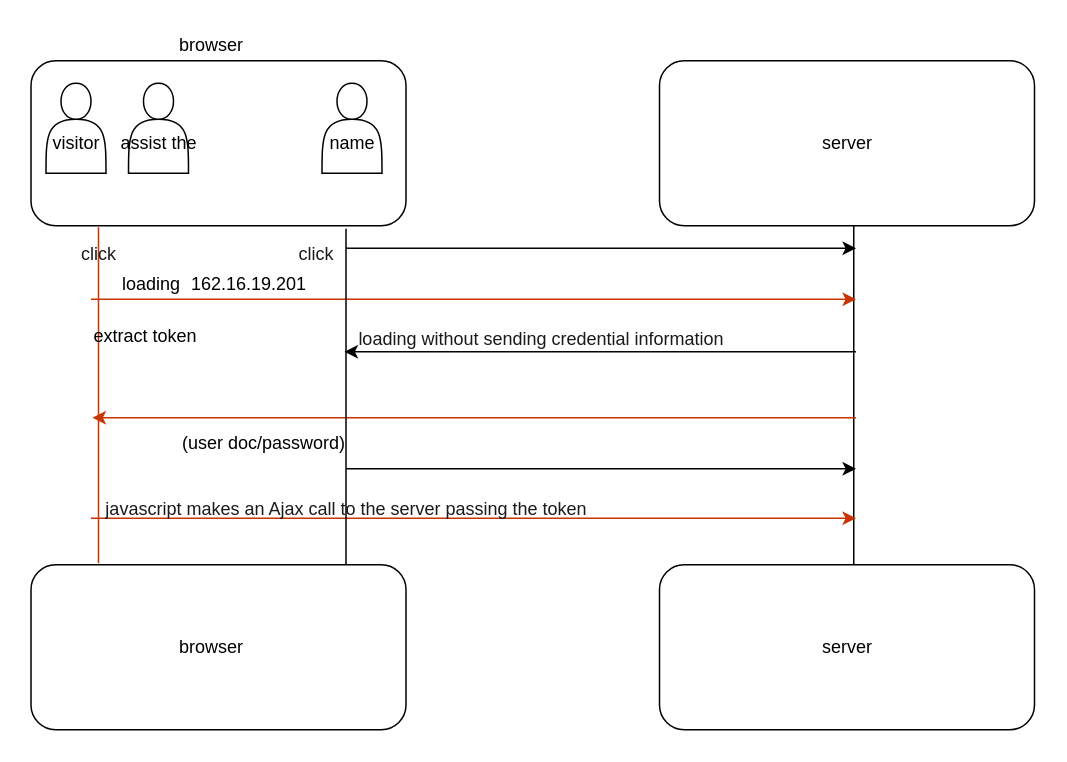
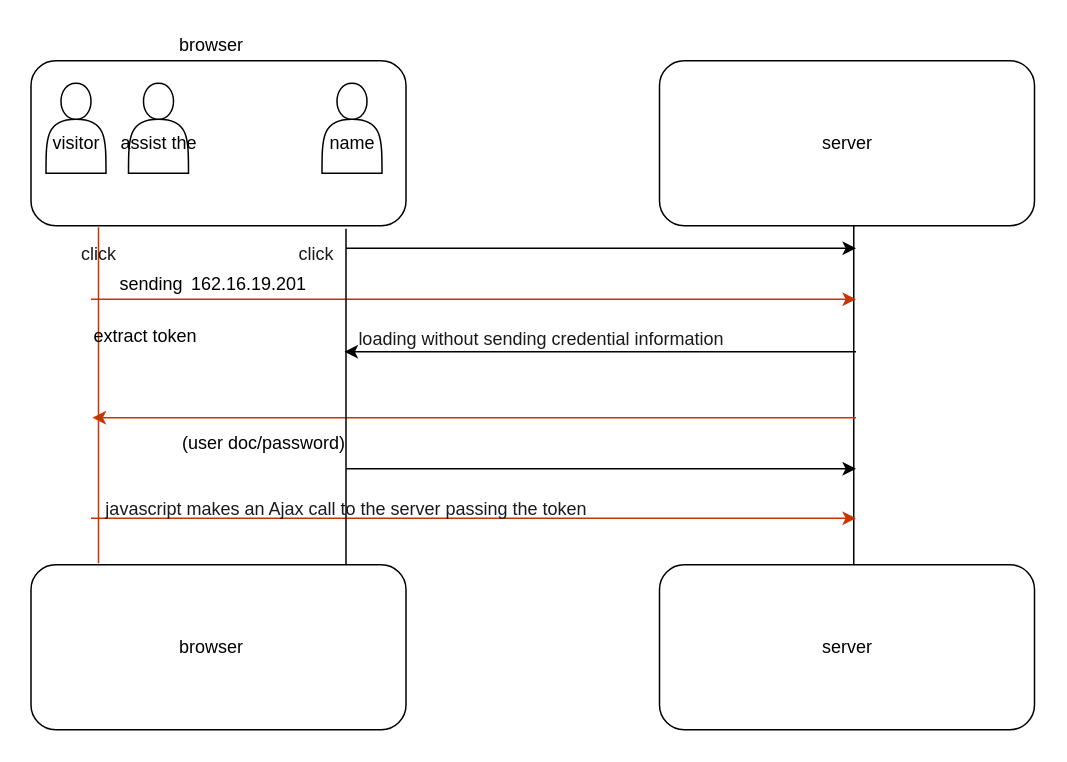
node "loading": label "loading" -> "sending"
